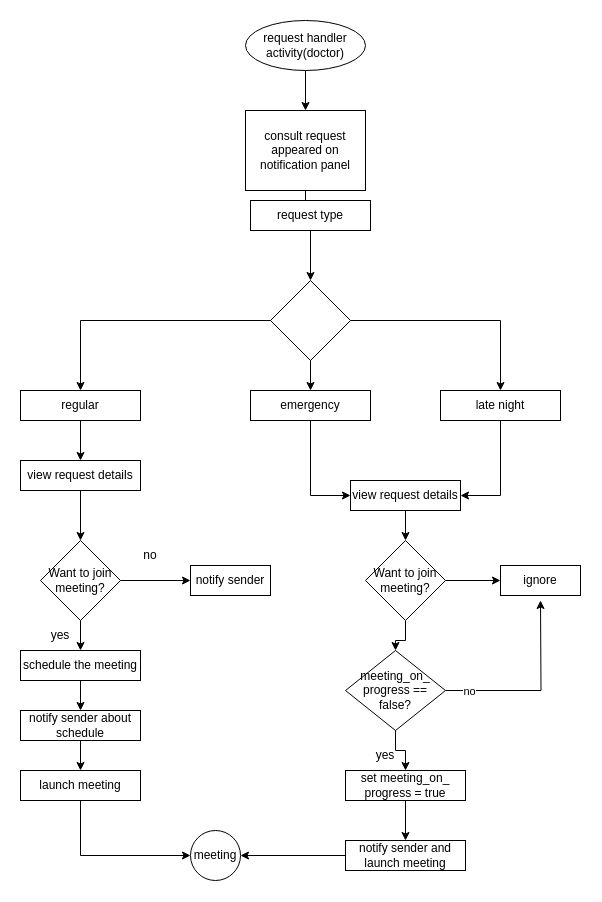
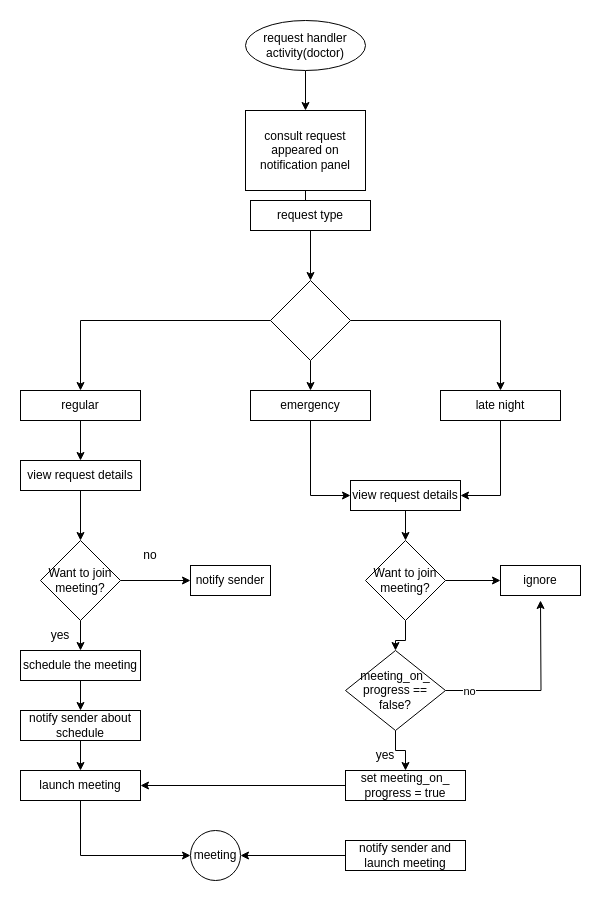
edge "set meeting_on_ progress = true" -> "notify sender and launch meeting": now "set meeting_on_ progress = true" -> "launch meeting"
